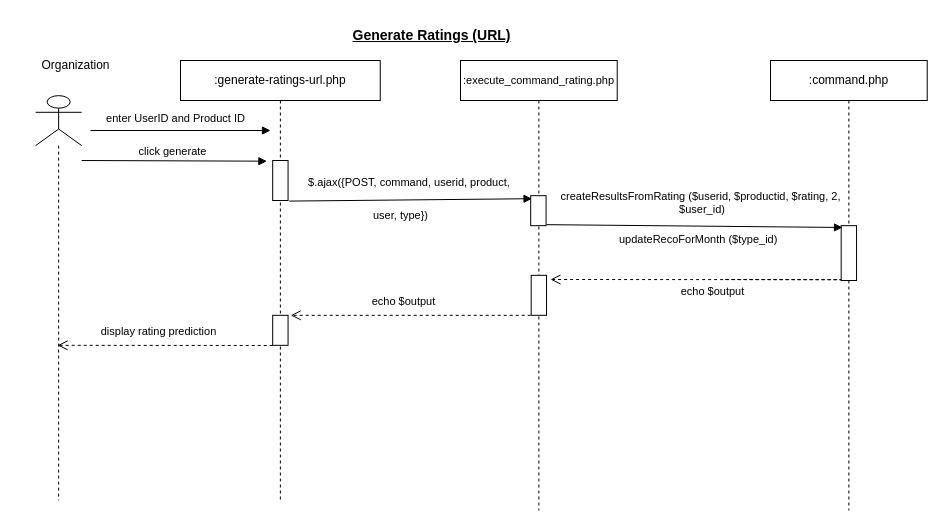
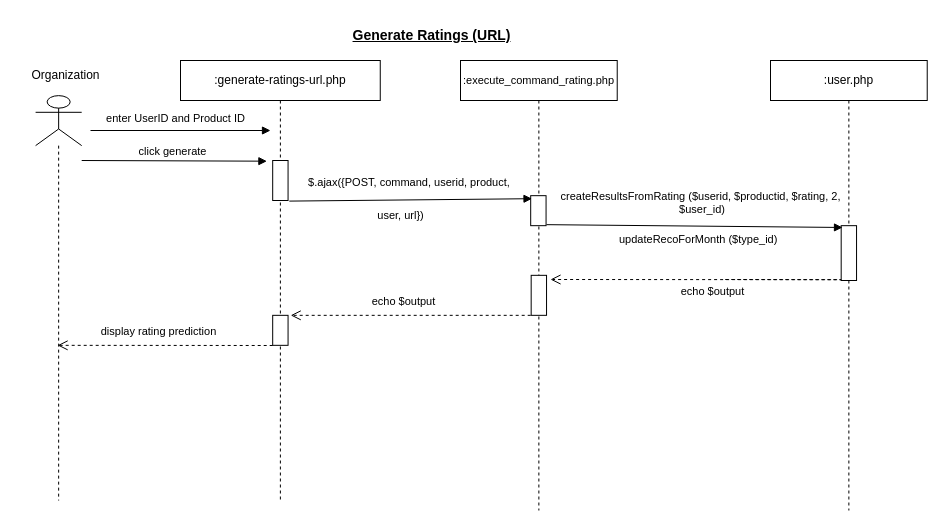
node "Organization": moved (76, 66) -> (66, 76)
node ":command.php": label ":command.php" -> ":user.php"
node "user, type})": label "user, type})" -> "user, url})"
